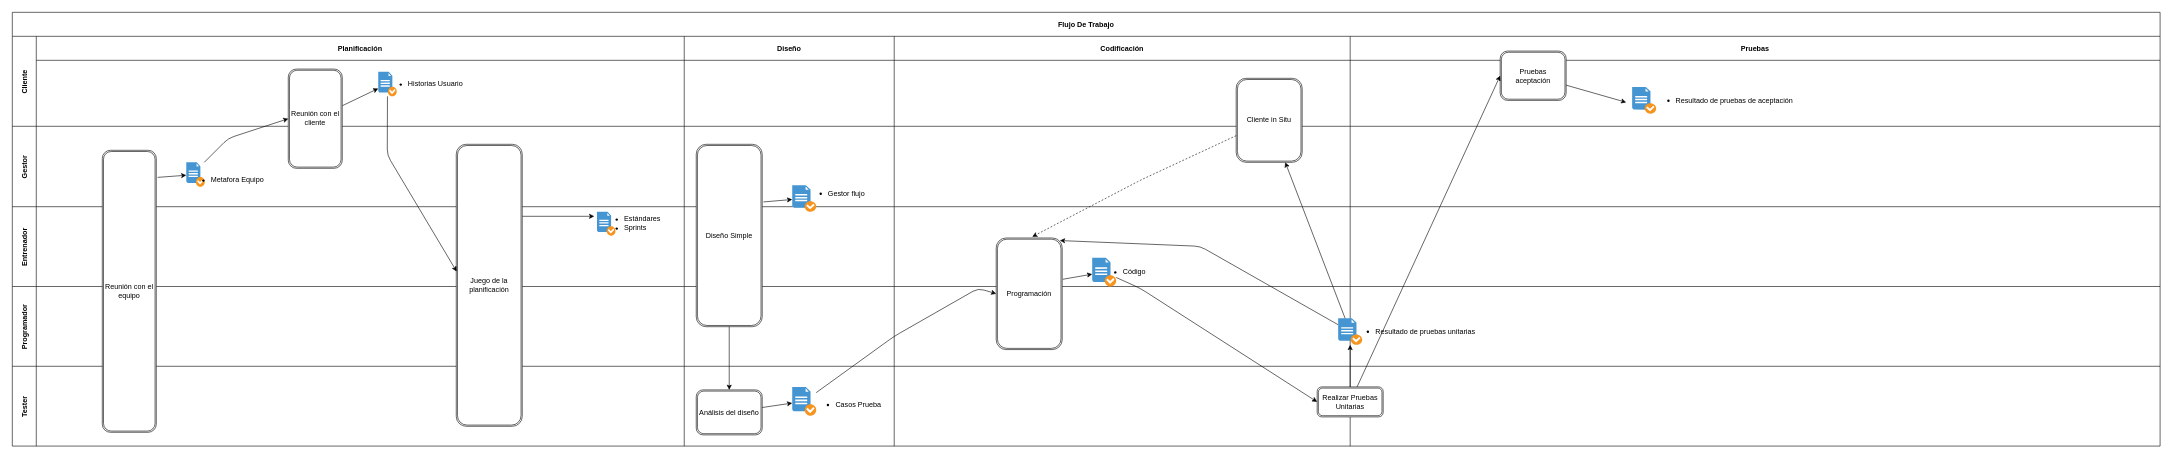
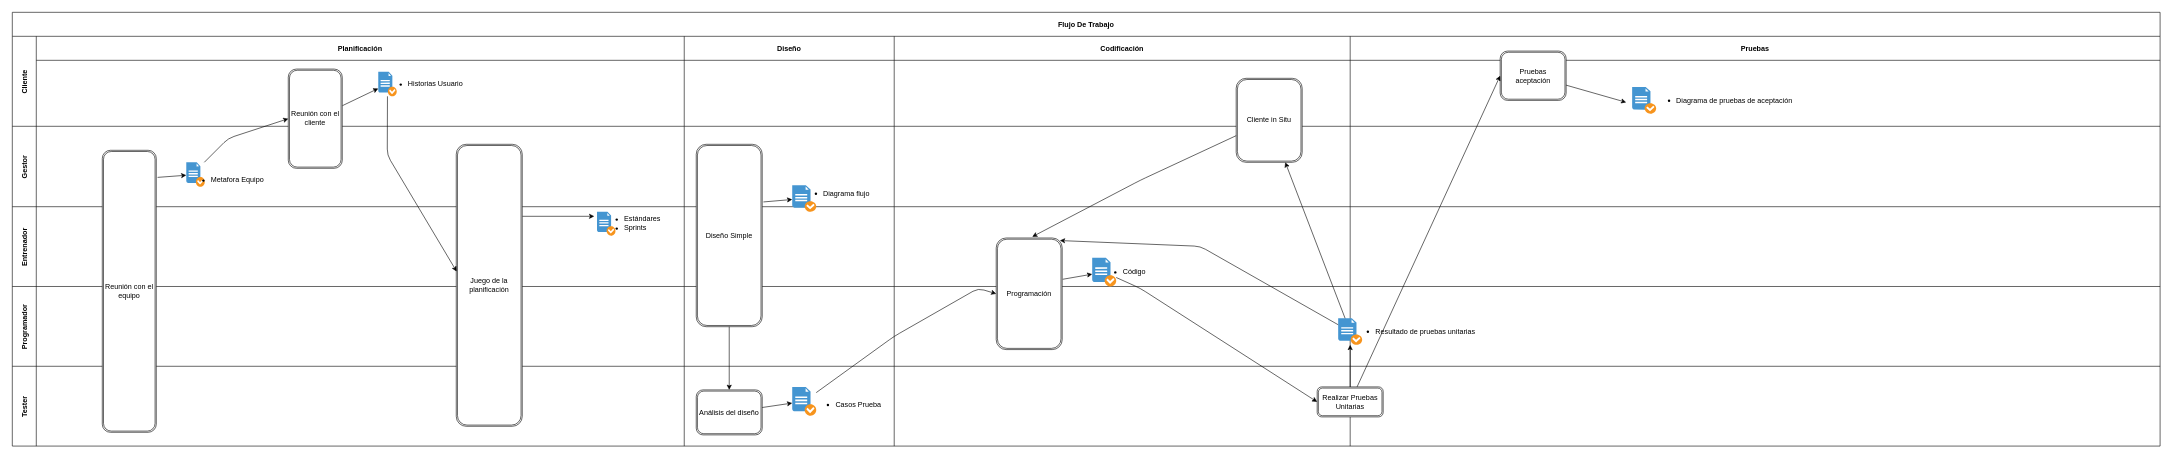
node "Resultado de pruebas de aceptación": label "Resultado de pruebas de aceptación" -> "Diagrama de pruebas de aceptación"
edge "Cliente in Situ" -> "Programación": style dashed -> solid
node "Gestor flujo": label "Gestor flujo" -> "Diagrama flujo"
